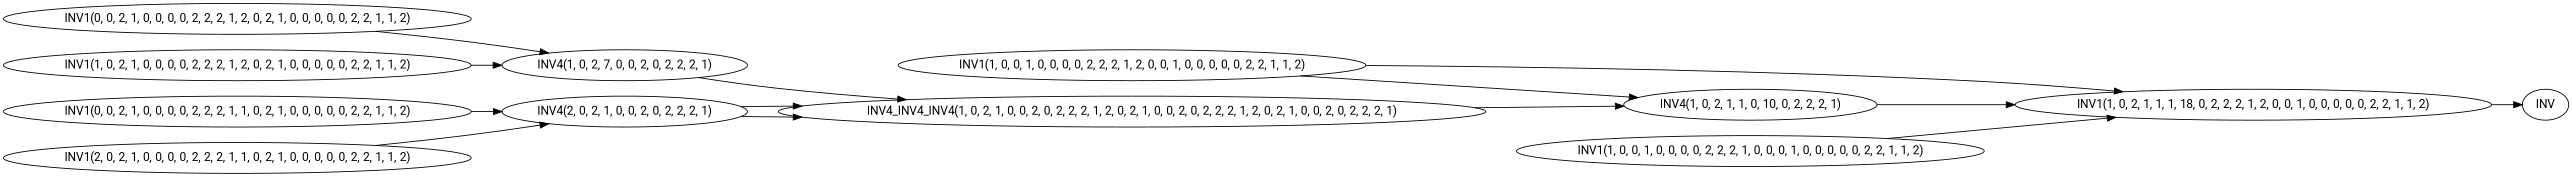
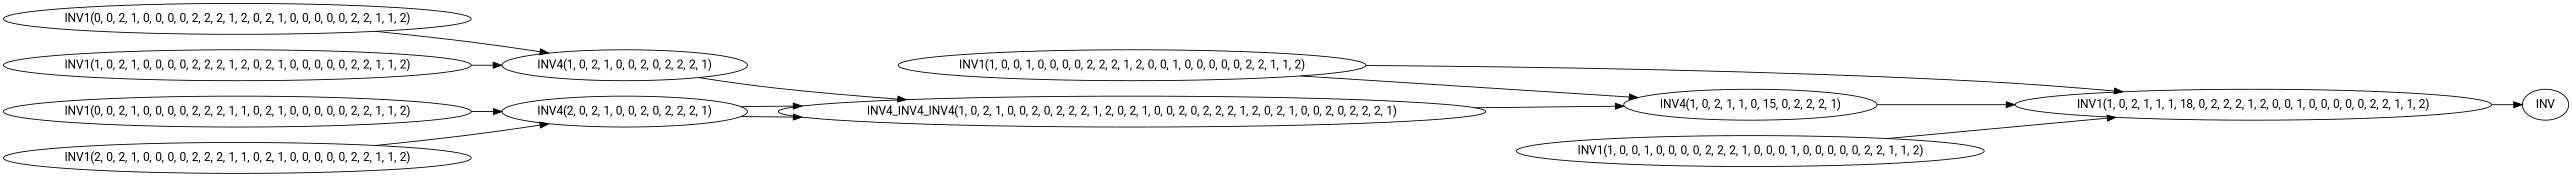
node "INV4(1, 0, 2, 7, 0, 0, 2, 0, 2, 2, 2, 1)": label "INV4(1, 0, 2, 7, 0, 0, 2, 0, 2, 2, 2, 1)" -> "INV4(1, 0, 2, 1, 0, 0, 2, 0, 2, 2, 2, 1)"
node "INV4(1, 0, 2, 1, 1, 0, 10, 0, 2, 2, 2, 1)": label "INV4(1, 0, 2, 1, 1, 0, 10, 0, 2, 2, 2, 1)" -> "INV4(1, 0, 2, 1, 1, 0, 15, 0, 2, 2, 2, 1)"
